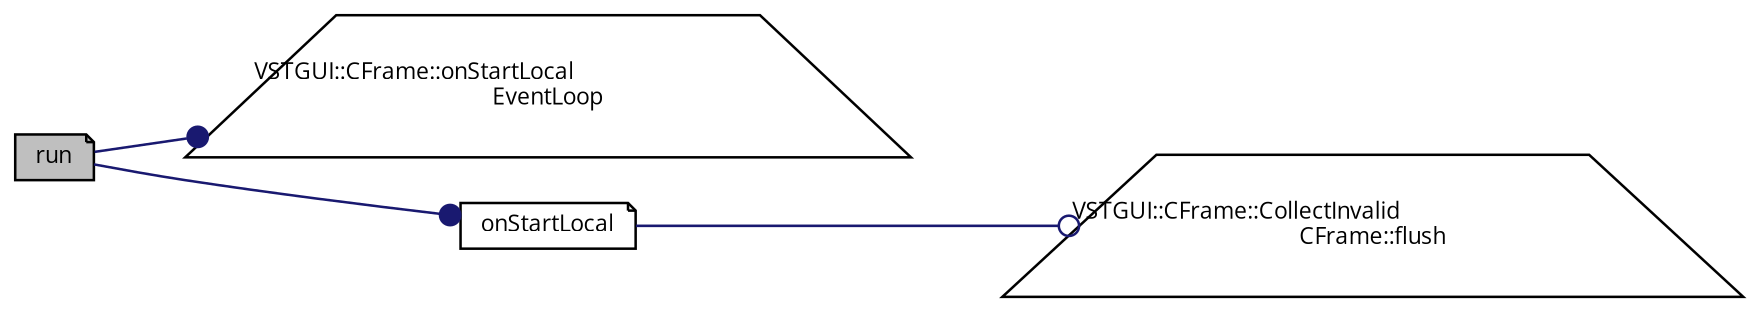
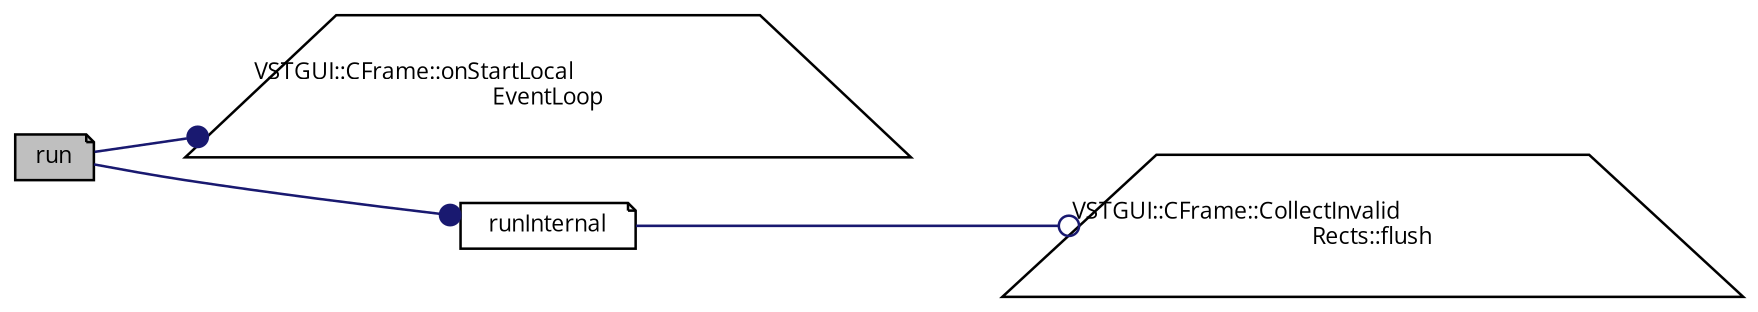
node "onStartLocal": label "onStartLocal" -> "runInternal"
node "VSTGUI::CFrame::CollectInvalid CFrame::flush": label "VSTGUI::CFrame::CollectInvalid CFrame::flush" -> "VSTGUI::CFrame::CollectInvalid Rects::flush"
